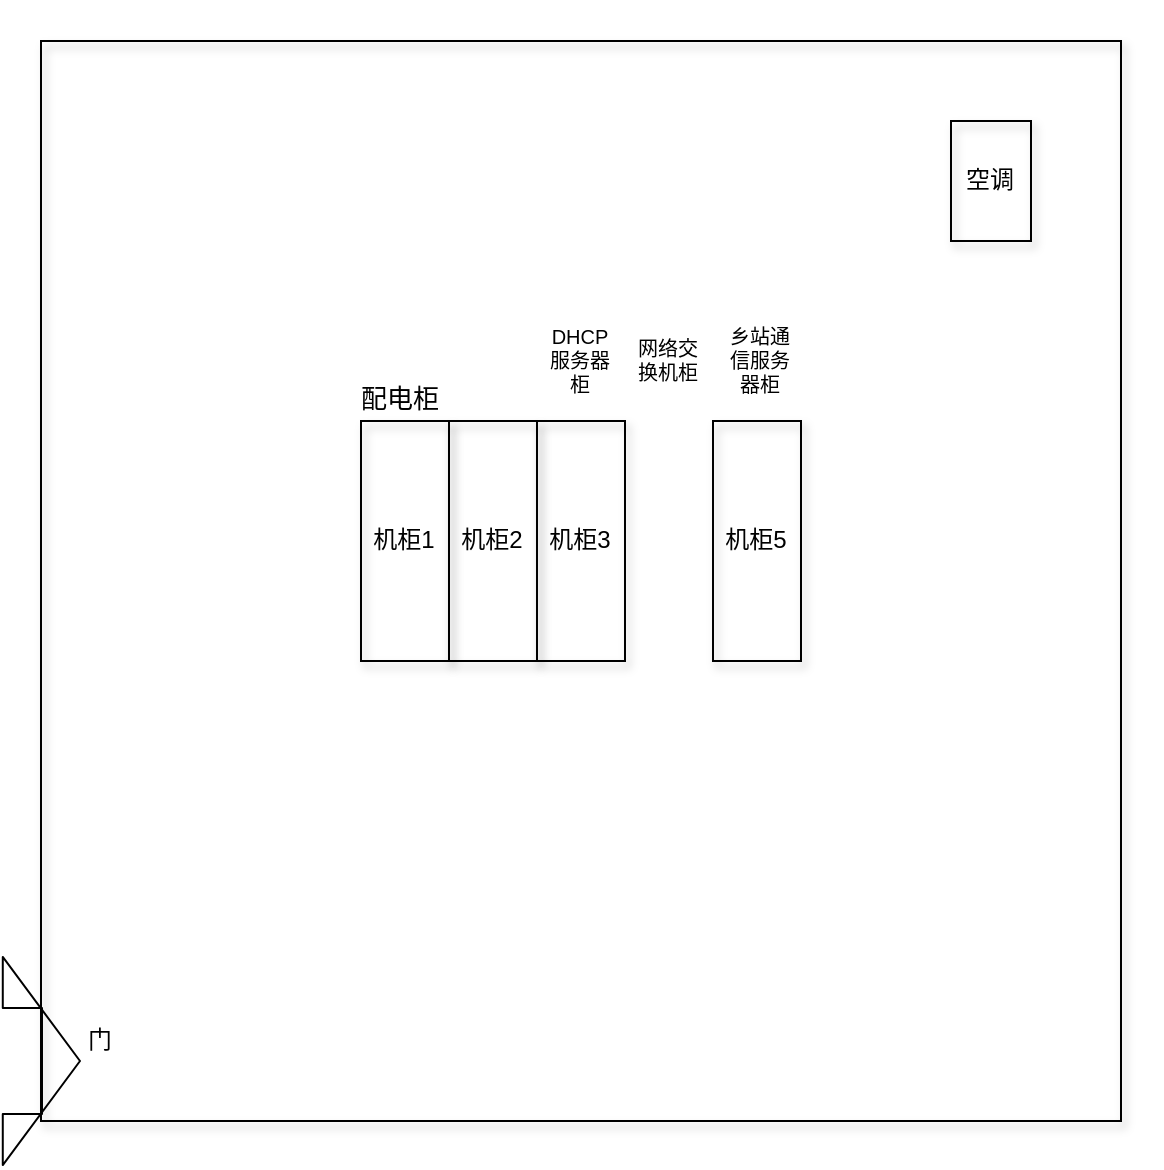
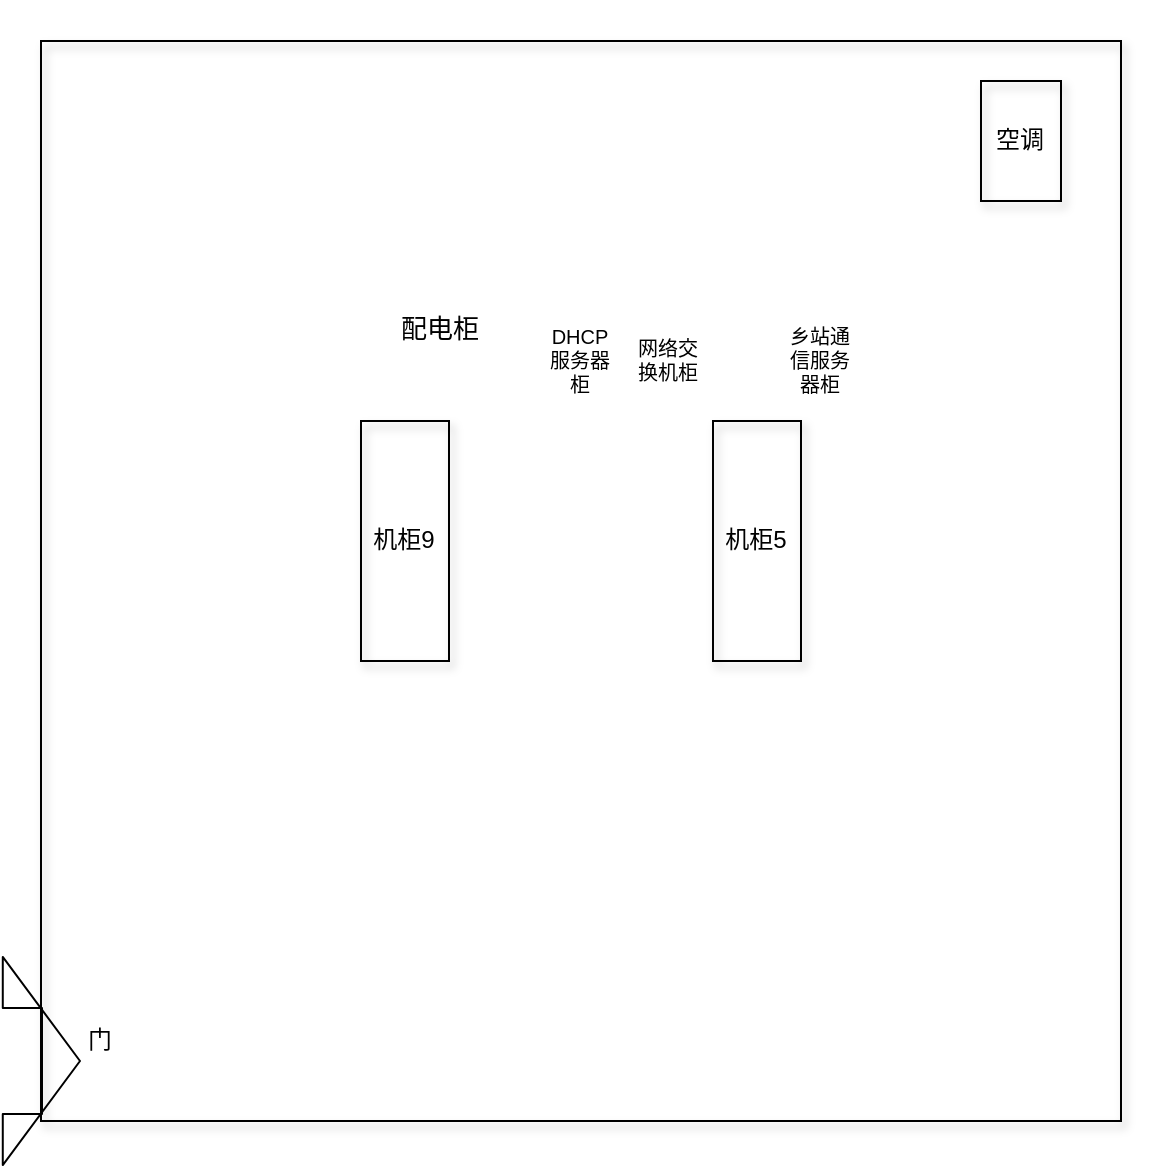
node "空调": moved (991, 181) -> (1021, 141)
node "乡站通信服务器柜": moved (761, 361) -> (821, 361)
node "配电柜": moved (401, 401) -> (441, 331)
node "机柜1": label "机柜1" -> "机柜9"
node "机柜2": removed
node "机柜3": removed
